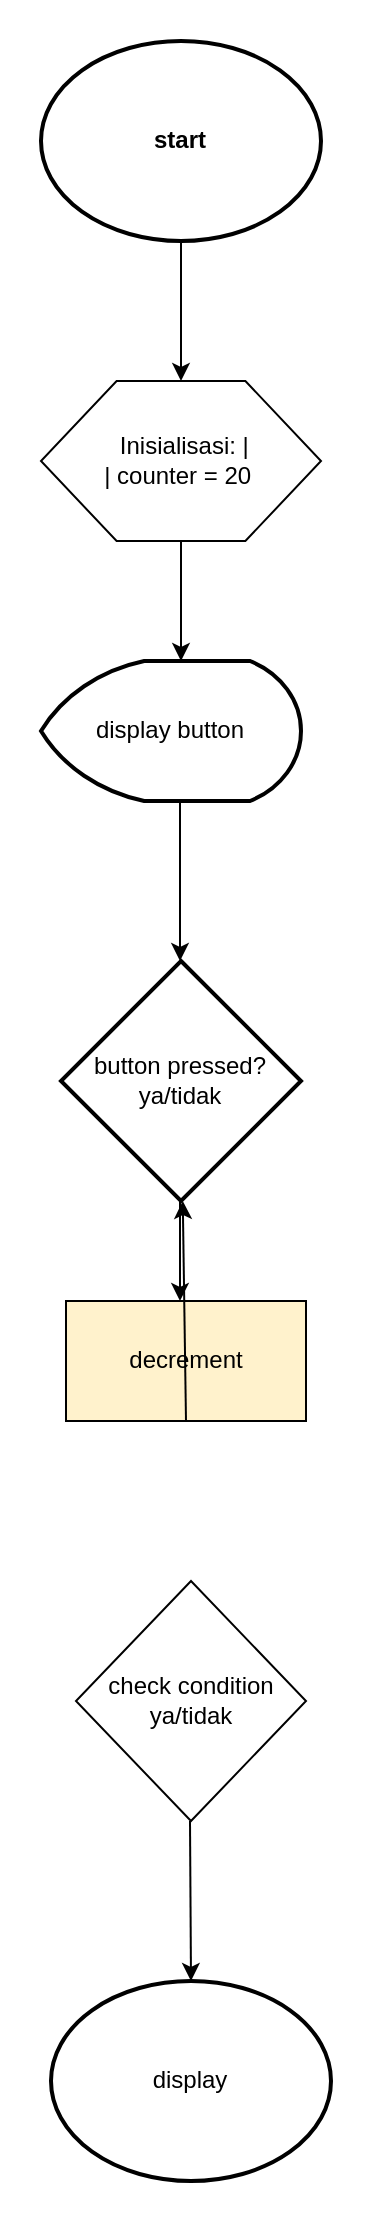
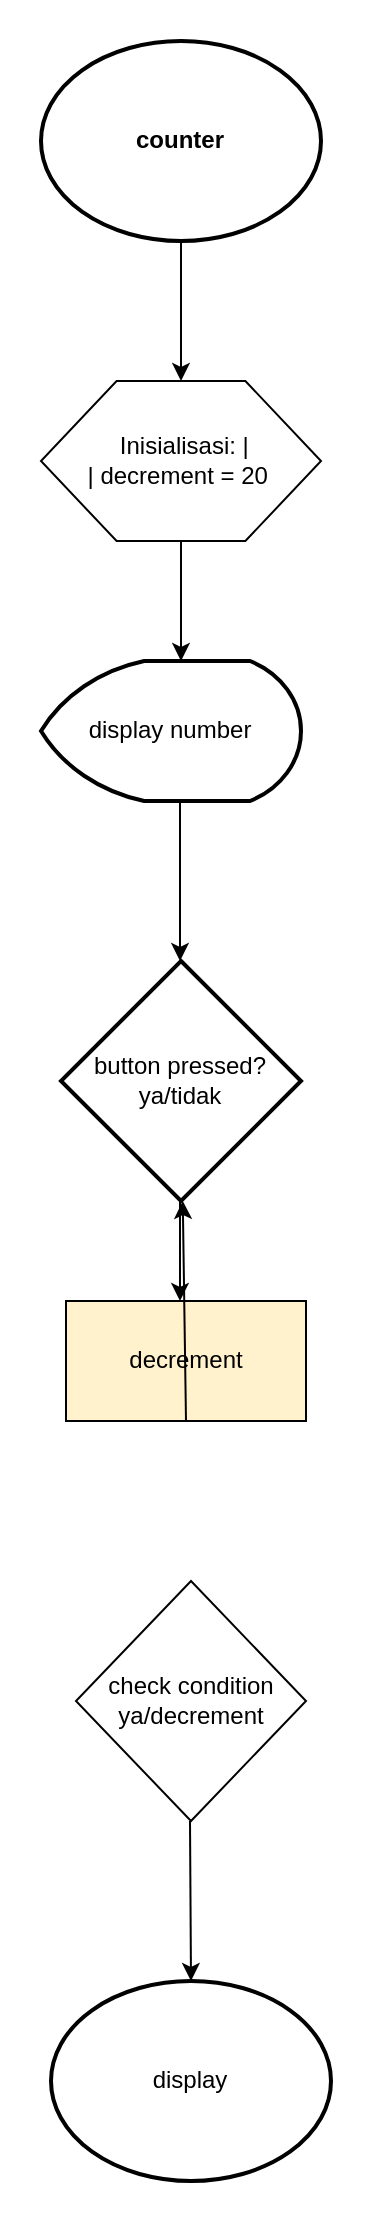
node "start": label "start" -> "counter"
node "Inisialisasi: | | counter = 20": label "Inisialisasi: | | counter = 20" -> "Inisialisasi: | | decrement = 20"
node "display button": label "display button" -> "display number"
node "check condition ya/tidak": label "check condition ya/tidak" -> "check condition ya/decrement"
